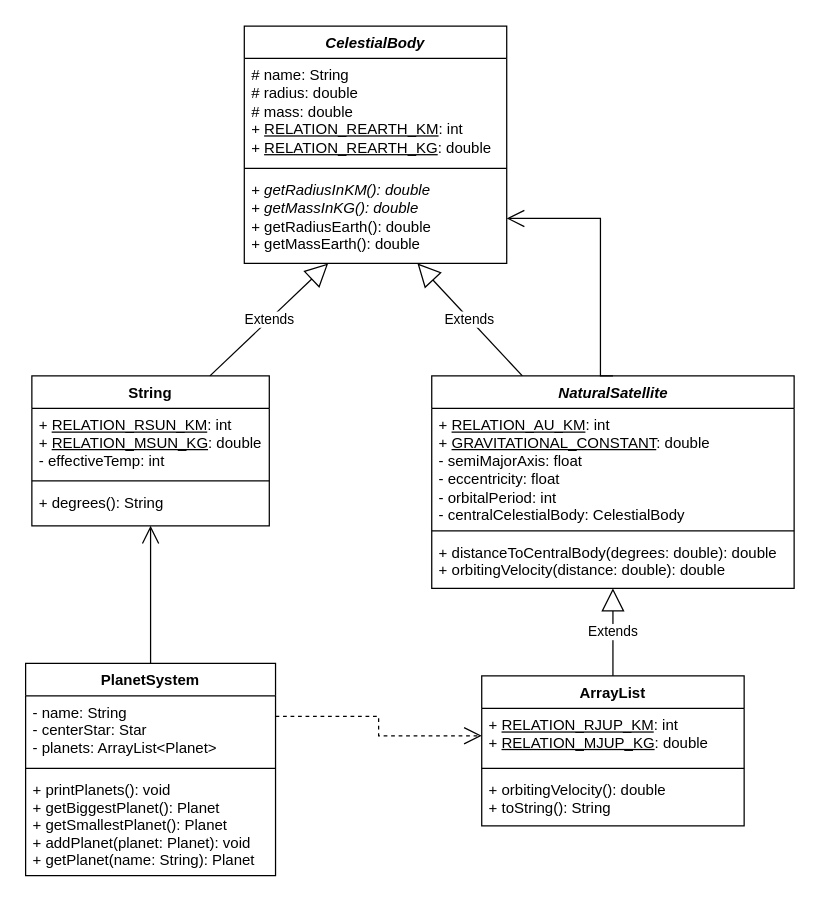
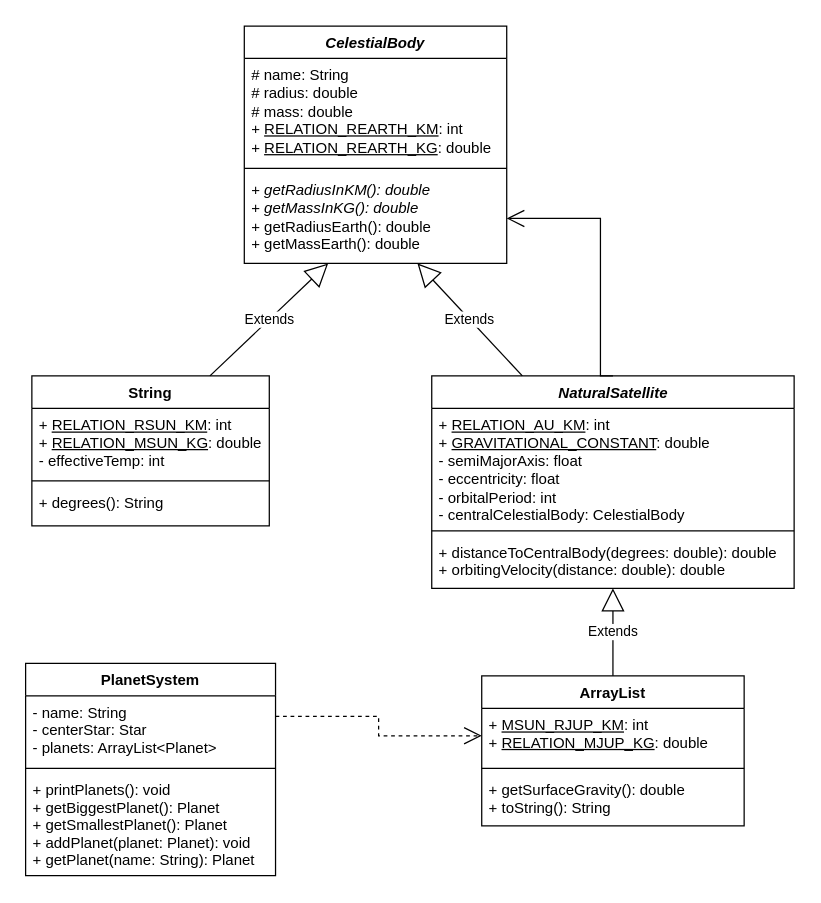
edge "PlanetSystem" -> "+ degrees(): String": removed
node "+ RELATION_RJUP_KM: int + RELATION_MJUP_KG: double": label "+ RELATION_RJUP_KM: int + RELATION_MJUP_KG: double" -> "+ MSUN_RJUP_KM: int + RELATION_MJUP_KG: double"
node "+ orbitingVelocity(): double + toString(): String": label "+ orbitingVelocity(): double + toString(): String" -> "+ getSurfaceGravity(): double + toString(): String"
